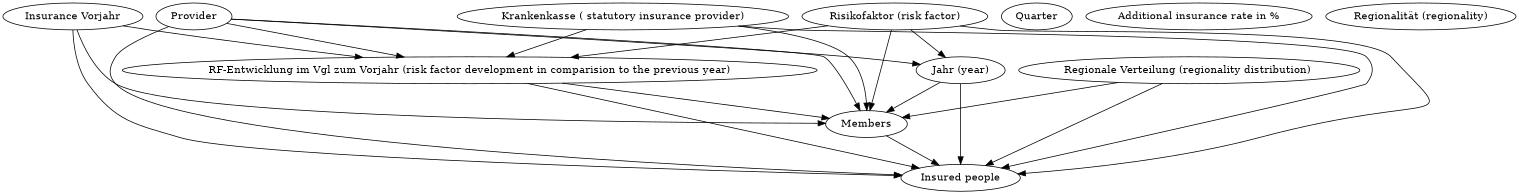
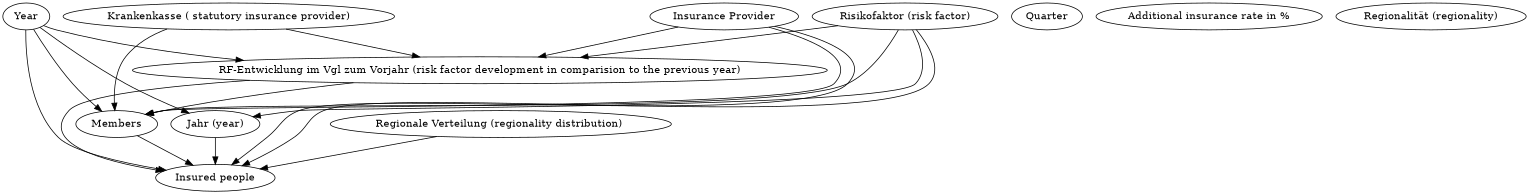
node "Insurance Vorjahr": label "Insurance Vorjahr" -> "Insurance Provider"
node "Provider": label "Provider" -> "Year"
edge "Krankenkasse ( statutory insurance provider)" -> "Insured people": removed
edge "Jahr (year)" -> "Members": removed
edge "Regionale Verteilung (regionality distribution)" -> "Members": removed
